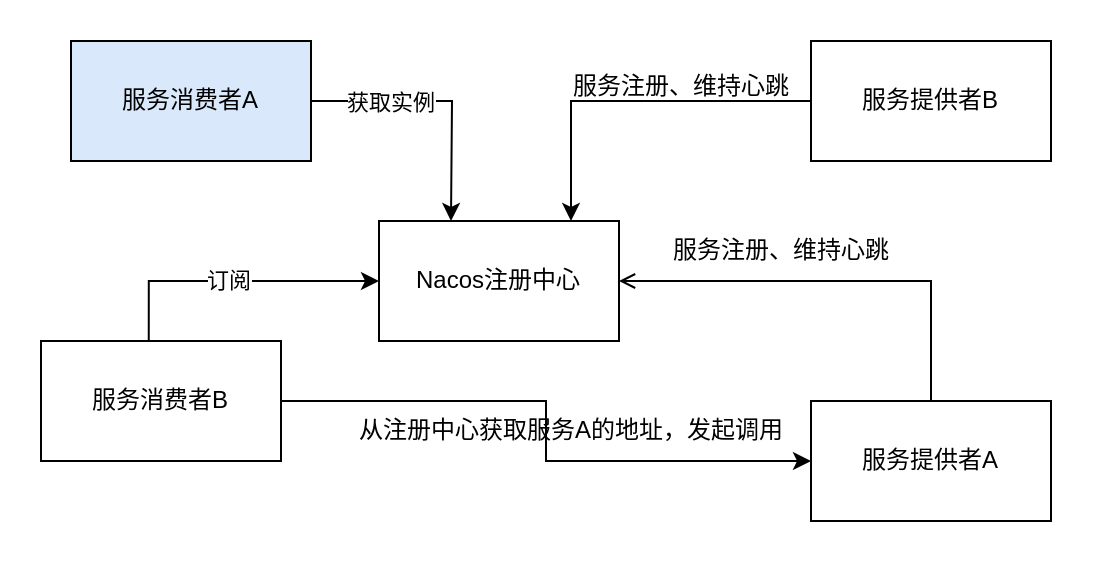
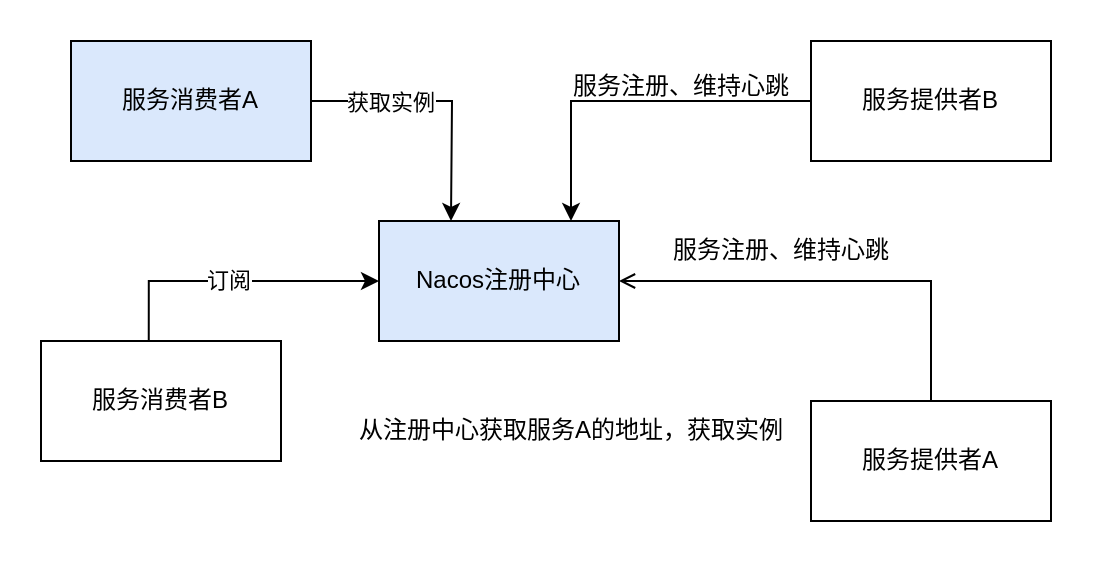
node "Nacos注册中心": fillcolor #ffffff -> #dae8fc
edge "服务消费者B" -> "服务提供者A": removed
node "从注册中心获取服务A的地址，发起调用": label "从注册中心获取服务A的地址，发起调用" -> "从注册中心获取服务A的地址，获取实例"
